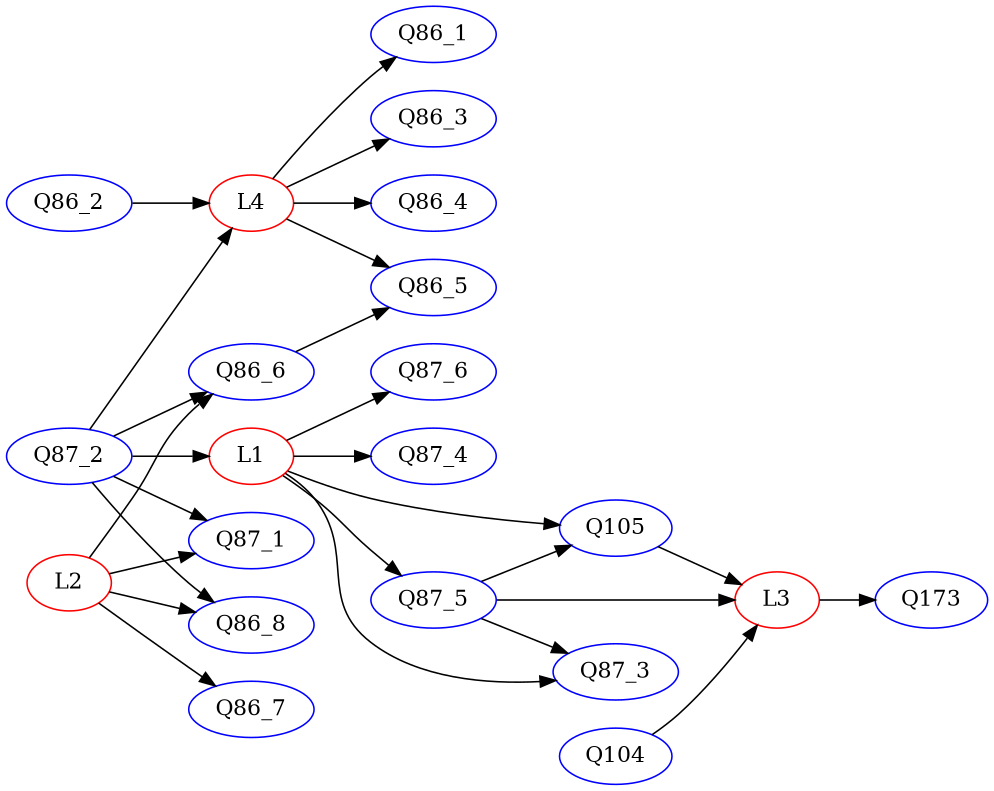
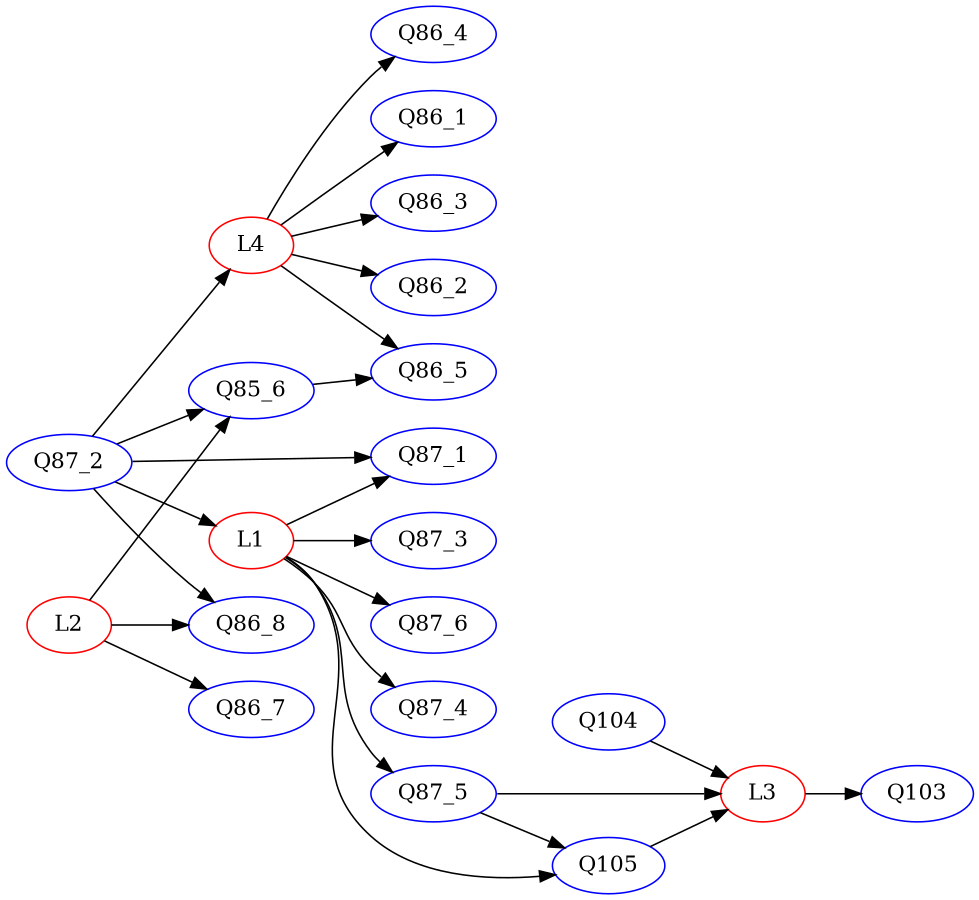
edge "Q86_2" -> "L4": reversed
node "Q86_6": label "Q86_6" -> "Q85_6"
edge "L2" -> "Q87_1": now "L1" -> "Q87_1"
node "Q173": label "Q173" -> "Q103"
edge "Q87_5" -> "Q87_3": removed
